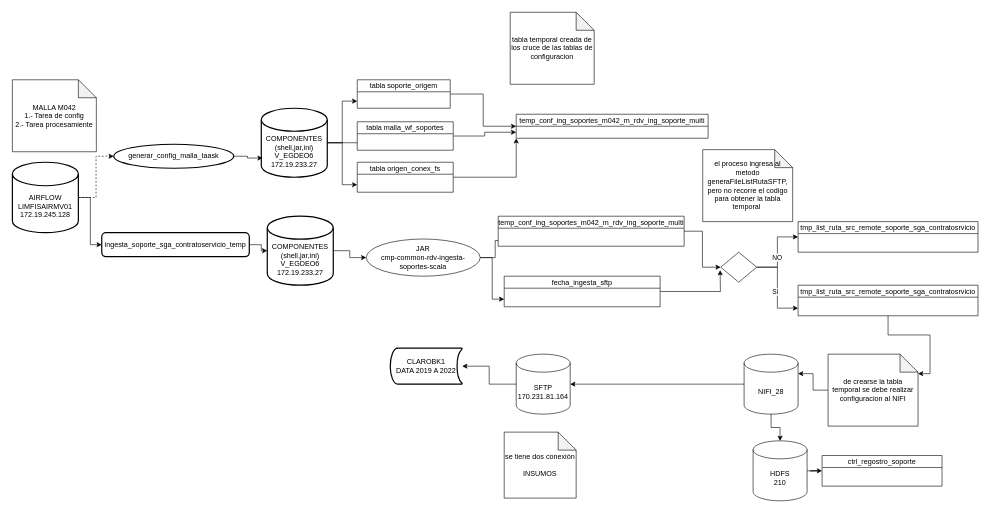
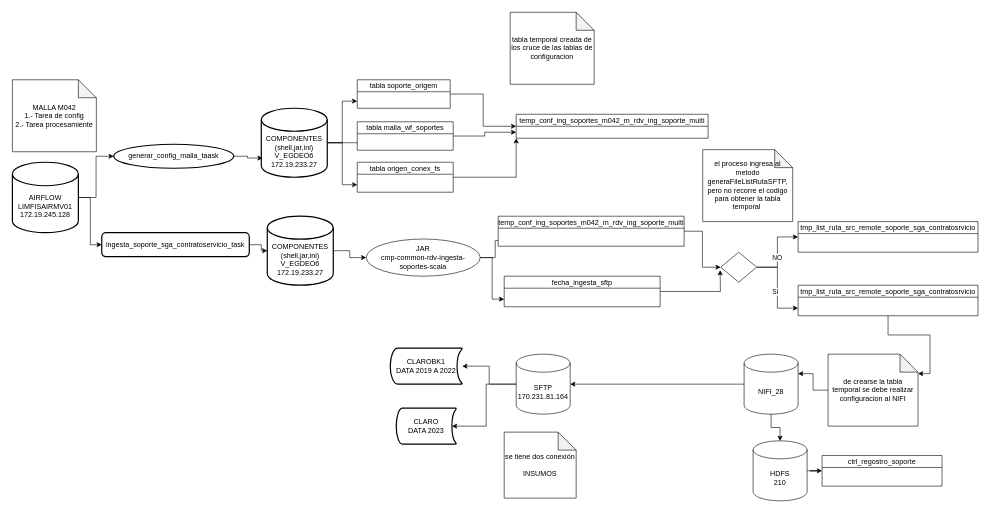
edge "AIRFLOW LIMFISAIRMV01 172.19.245.128" -> "generar_config_malla_taask": style dashed -> solid
node "ingesta_soporte_sga_contratoservicio_temp": label "ingesta_soporte_sga_contratoservicio_temp" -> "ingesta_soporte_sga_contratoservicio_task"
edge "SFTP 170.231.81.164" -> "CLARO DATA 2023": added
node "CLARO DATA 2023": added
